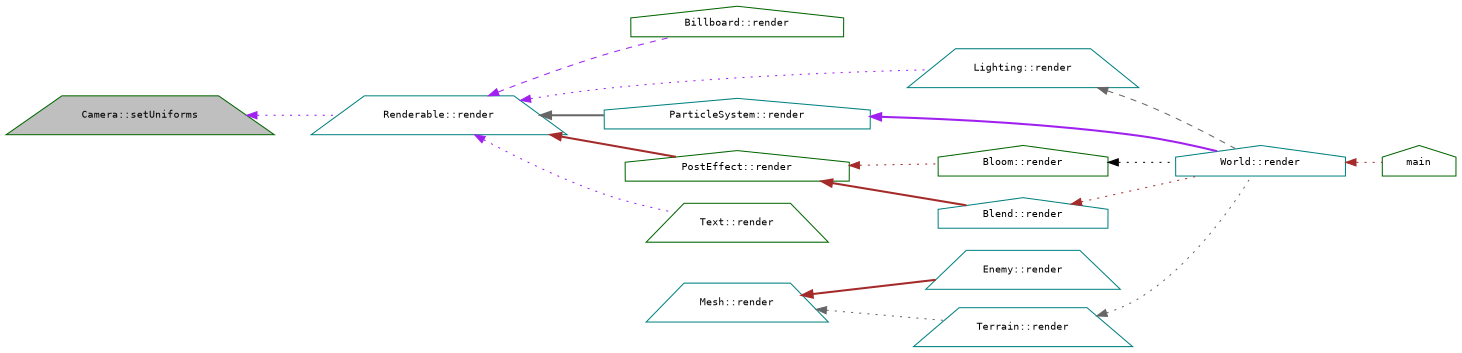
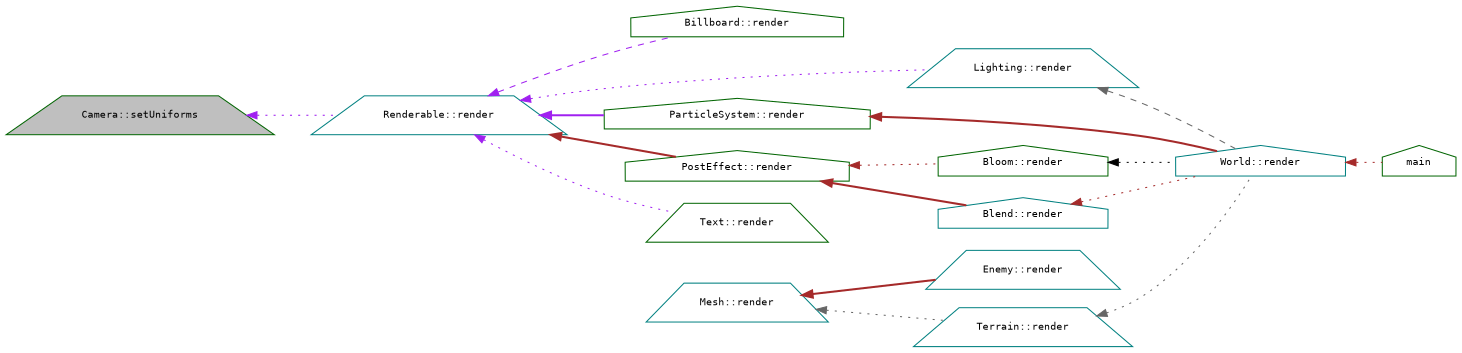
edge "ParticleSystem::render" -> "Renderable::render": color gray40 -> purple
node "ParticleSystem::render": color teal -> darkgreen
edge "World::render" -> "ParticleSystem::render": color purple -> brown
